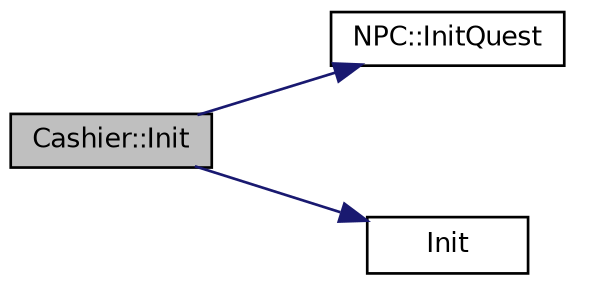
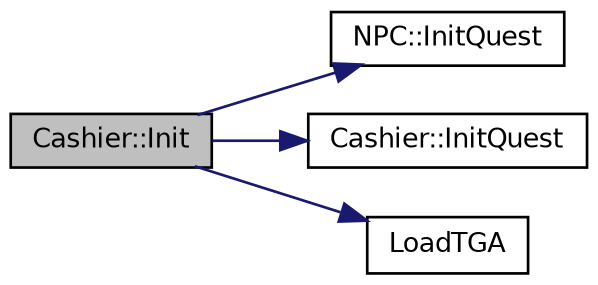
node "Cashier::InitQuest": added
node "Init": label "Init" -> "LoadTGA"
